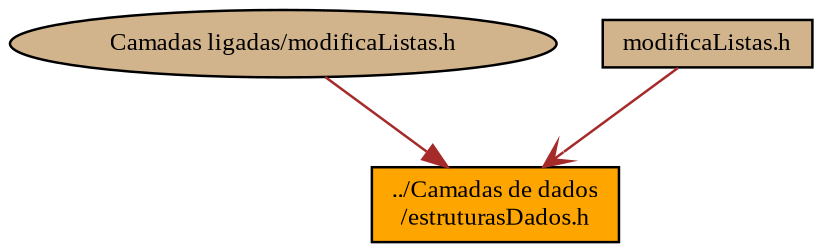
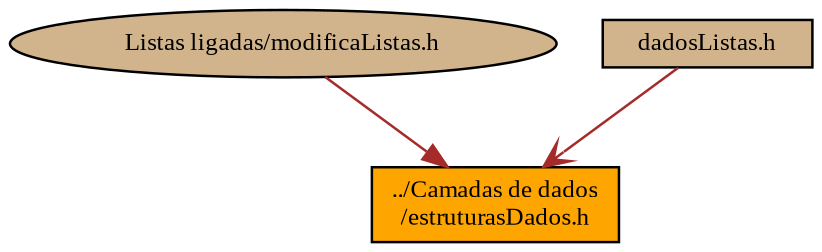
node "Camadas ligadas/modificaListas.h": label "Camadas ligadas/modificaListas.h" -> "Listas ligadas/modificaListas.h"
node "modificaListas.h": label "modificaListas.h" -> "dadosListas.h"
